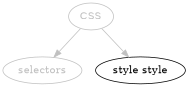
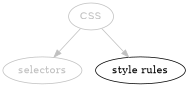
node "style style": label "style style" -> "style rules"
